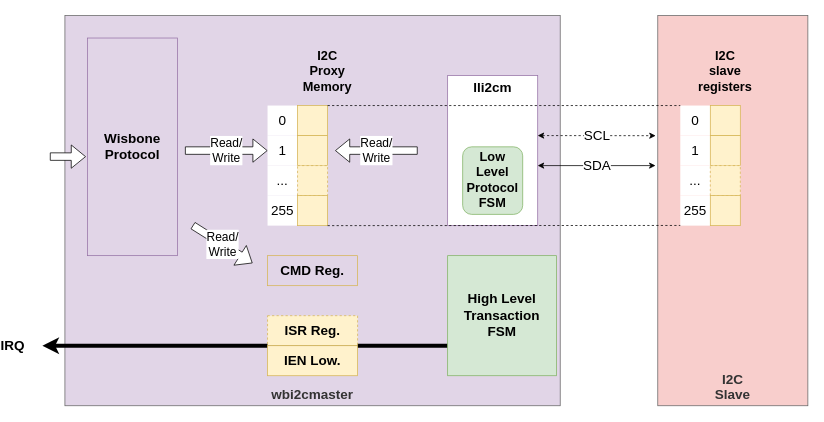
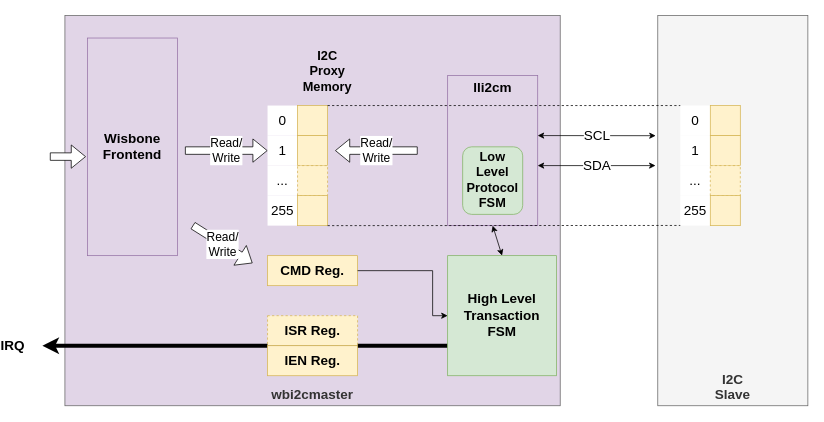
node "I2C slave registers": removed
node "lli2cm": fillcolor #ffffff -> #e1d5e7
edge "lli2cm" -- "I2C Slave": style dashed -> solid
node "Wisbone Protocol": label "Wisbone Protocol" -> "Wisbone Frontend"
edge "lli2cm" -- "High Level Transaction FSM": added
node "CMD Reg.": fillcolor #e1d5e7 -> #fff2cc
edge "CMD Reg." -> "High Level Transaction FSM": added
node "IEN Low.": label "IEN Low." -> "IEN Reg."
node "I2C Slave": fillcolor #f8cecc -> #f5f5f5
